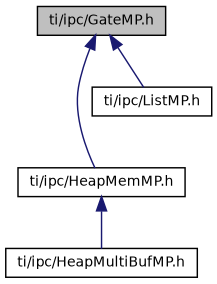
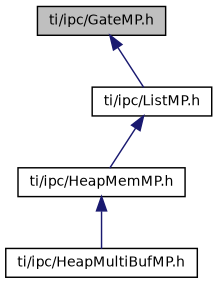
edge "ti/ipc/HeapMemMP.h" -> "ti/ipc/GateMP.h": now "ti/ipc/HeapMemMP.h" -> "ti/ipc/ListMP.h"
